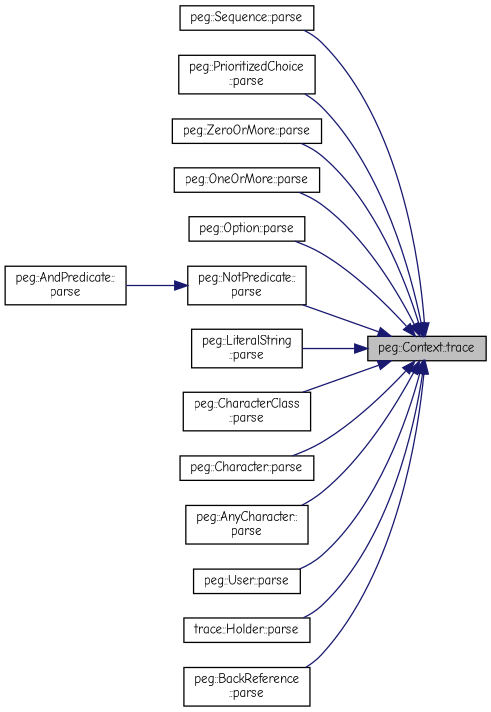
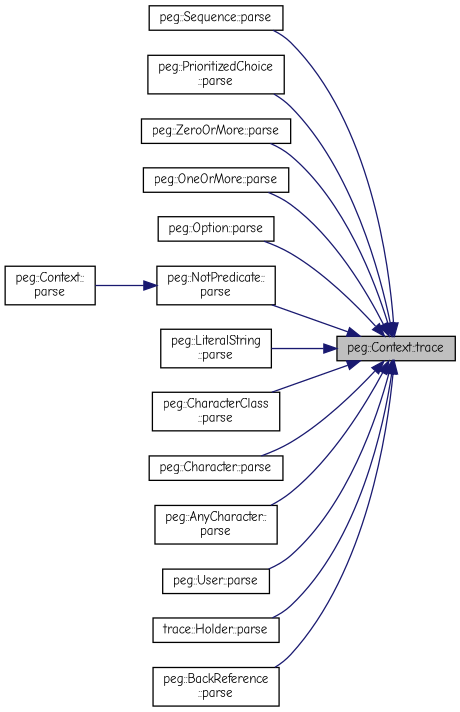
node "peg::AndPredicate:: parse": label "peg::AndPredicate:: parse" -> "peg::Context:: parse"
